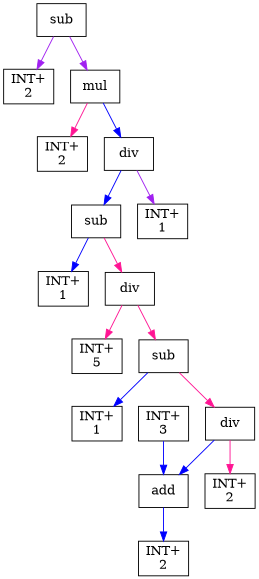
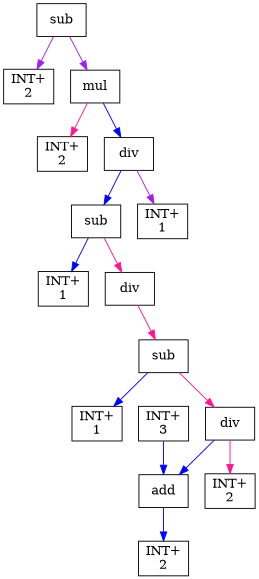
node "INT+ 5": removed
